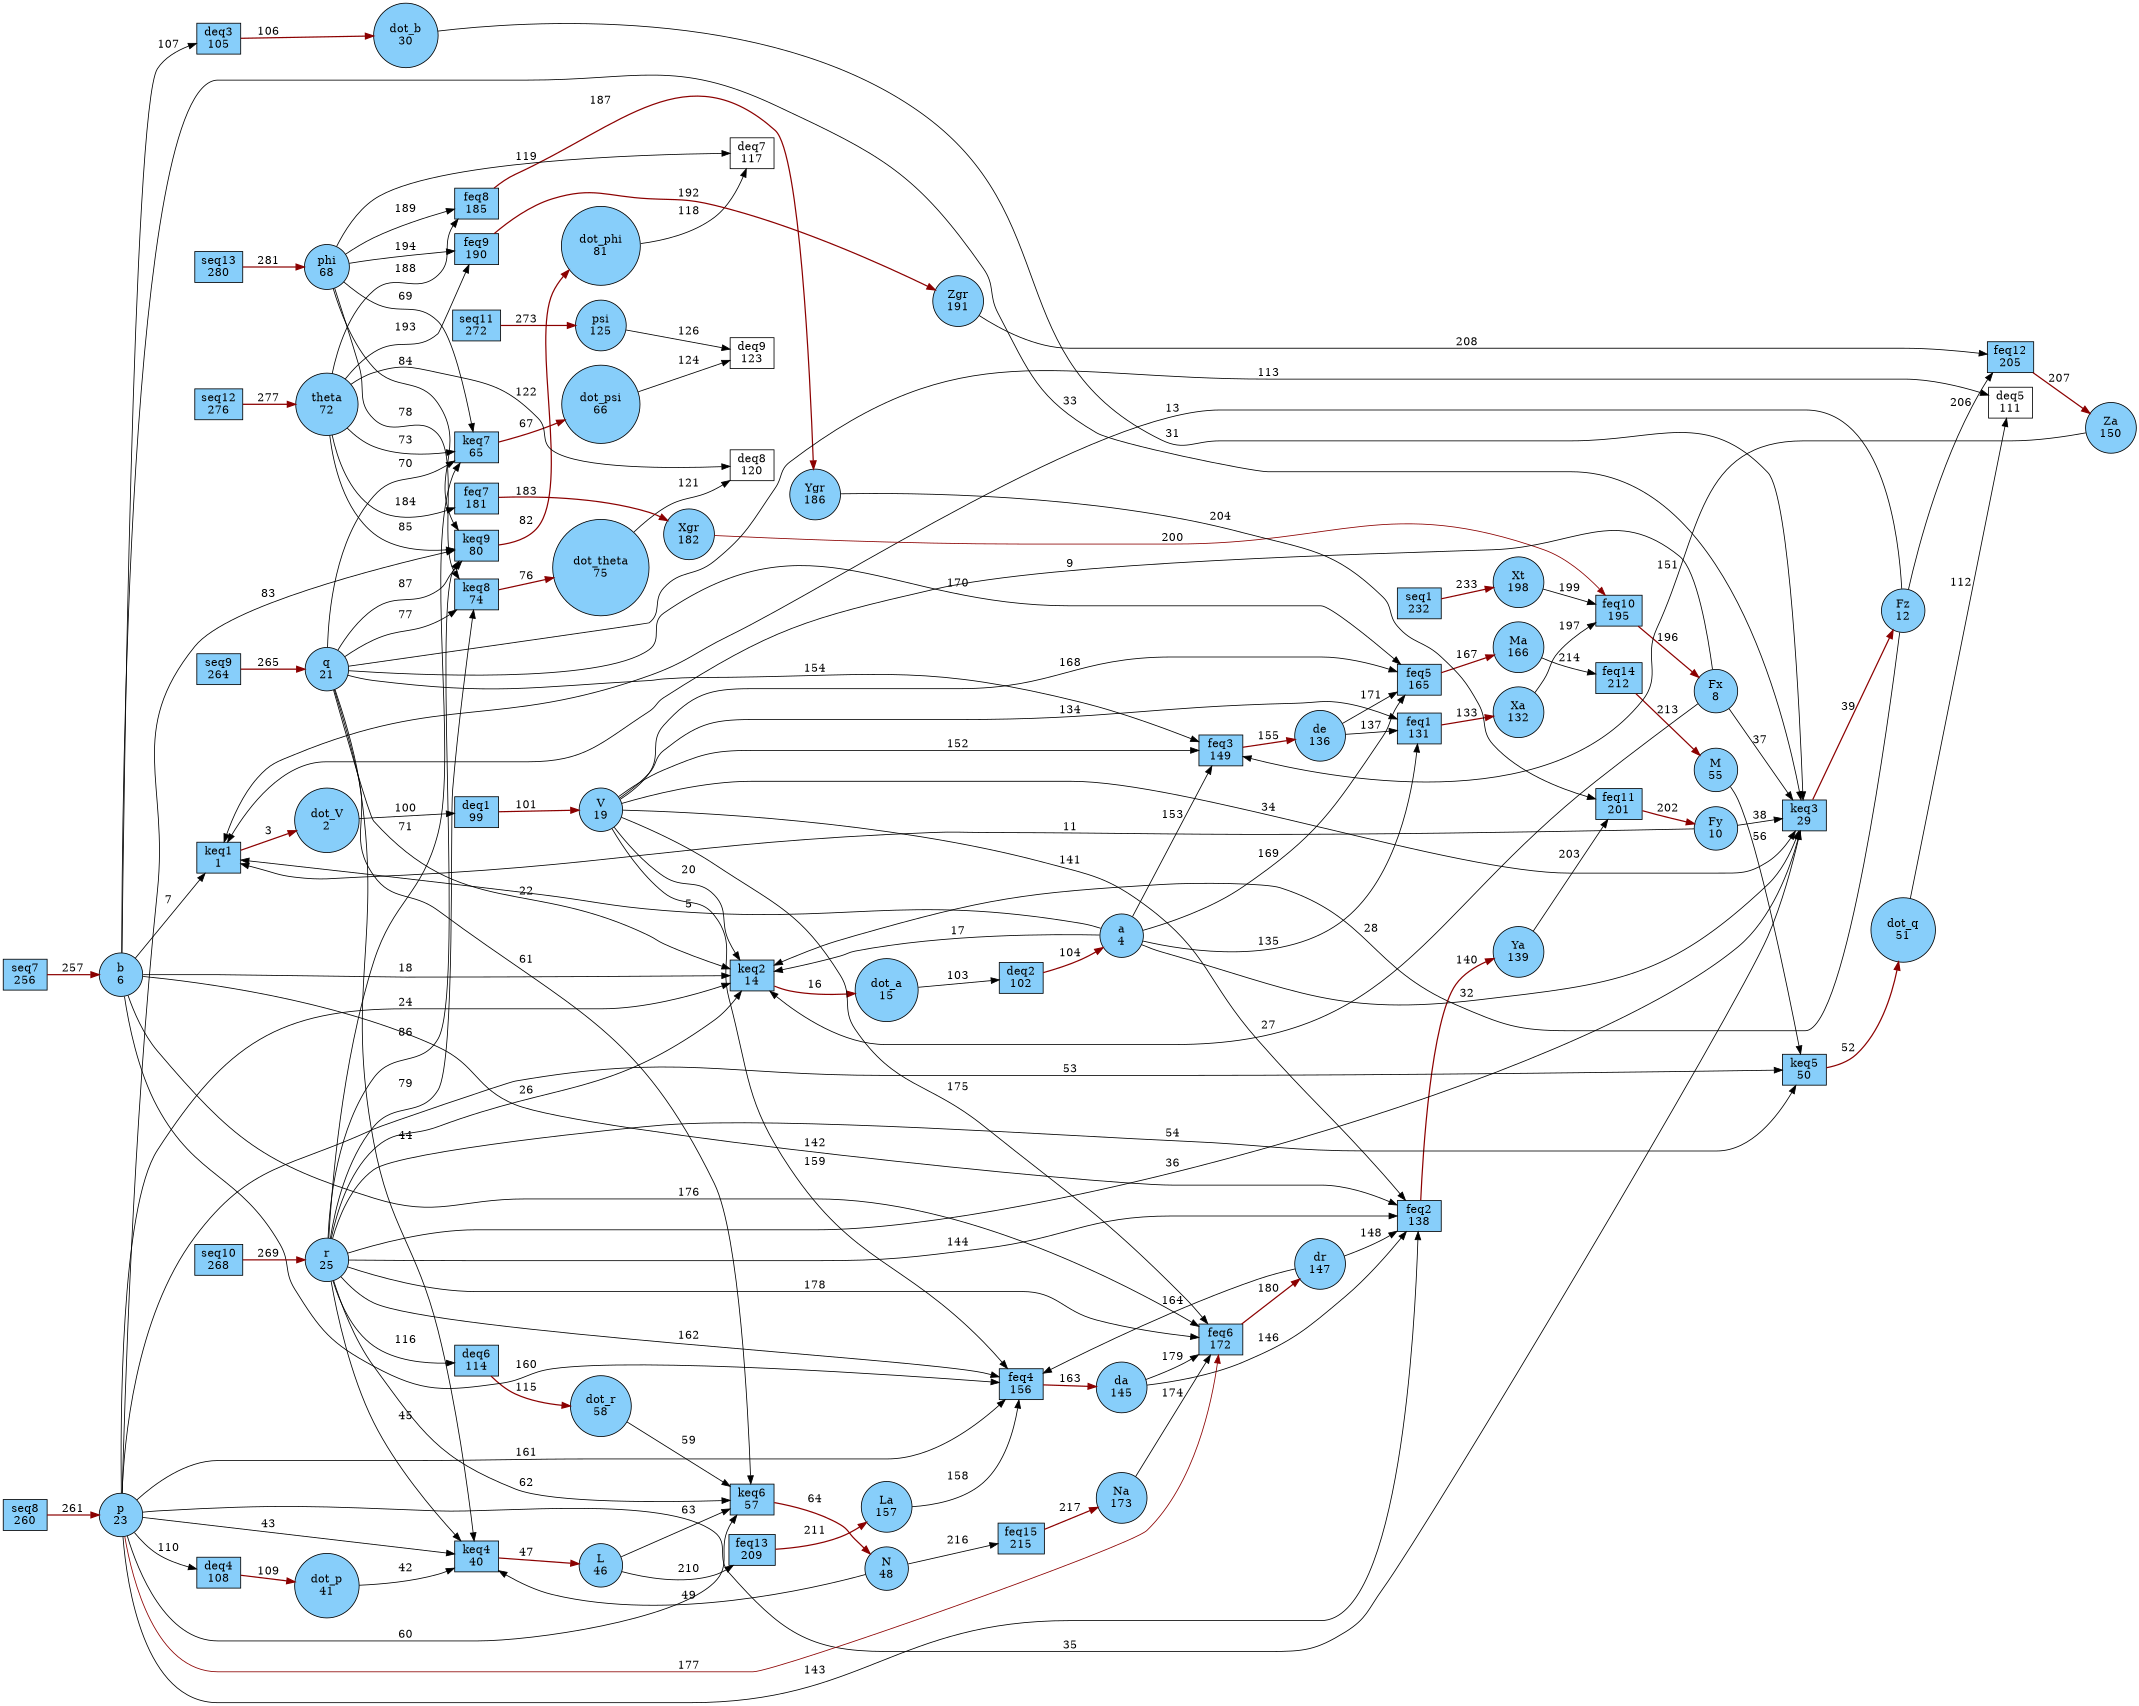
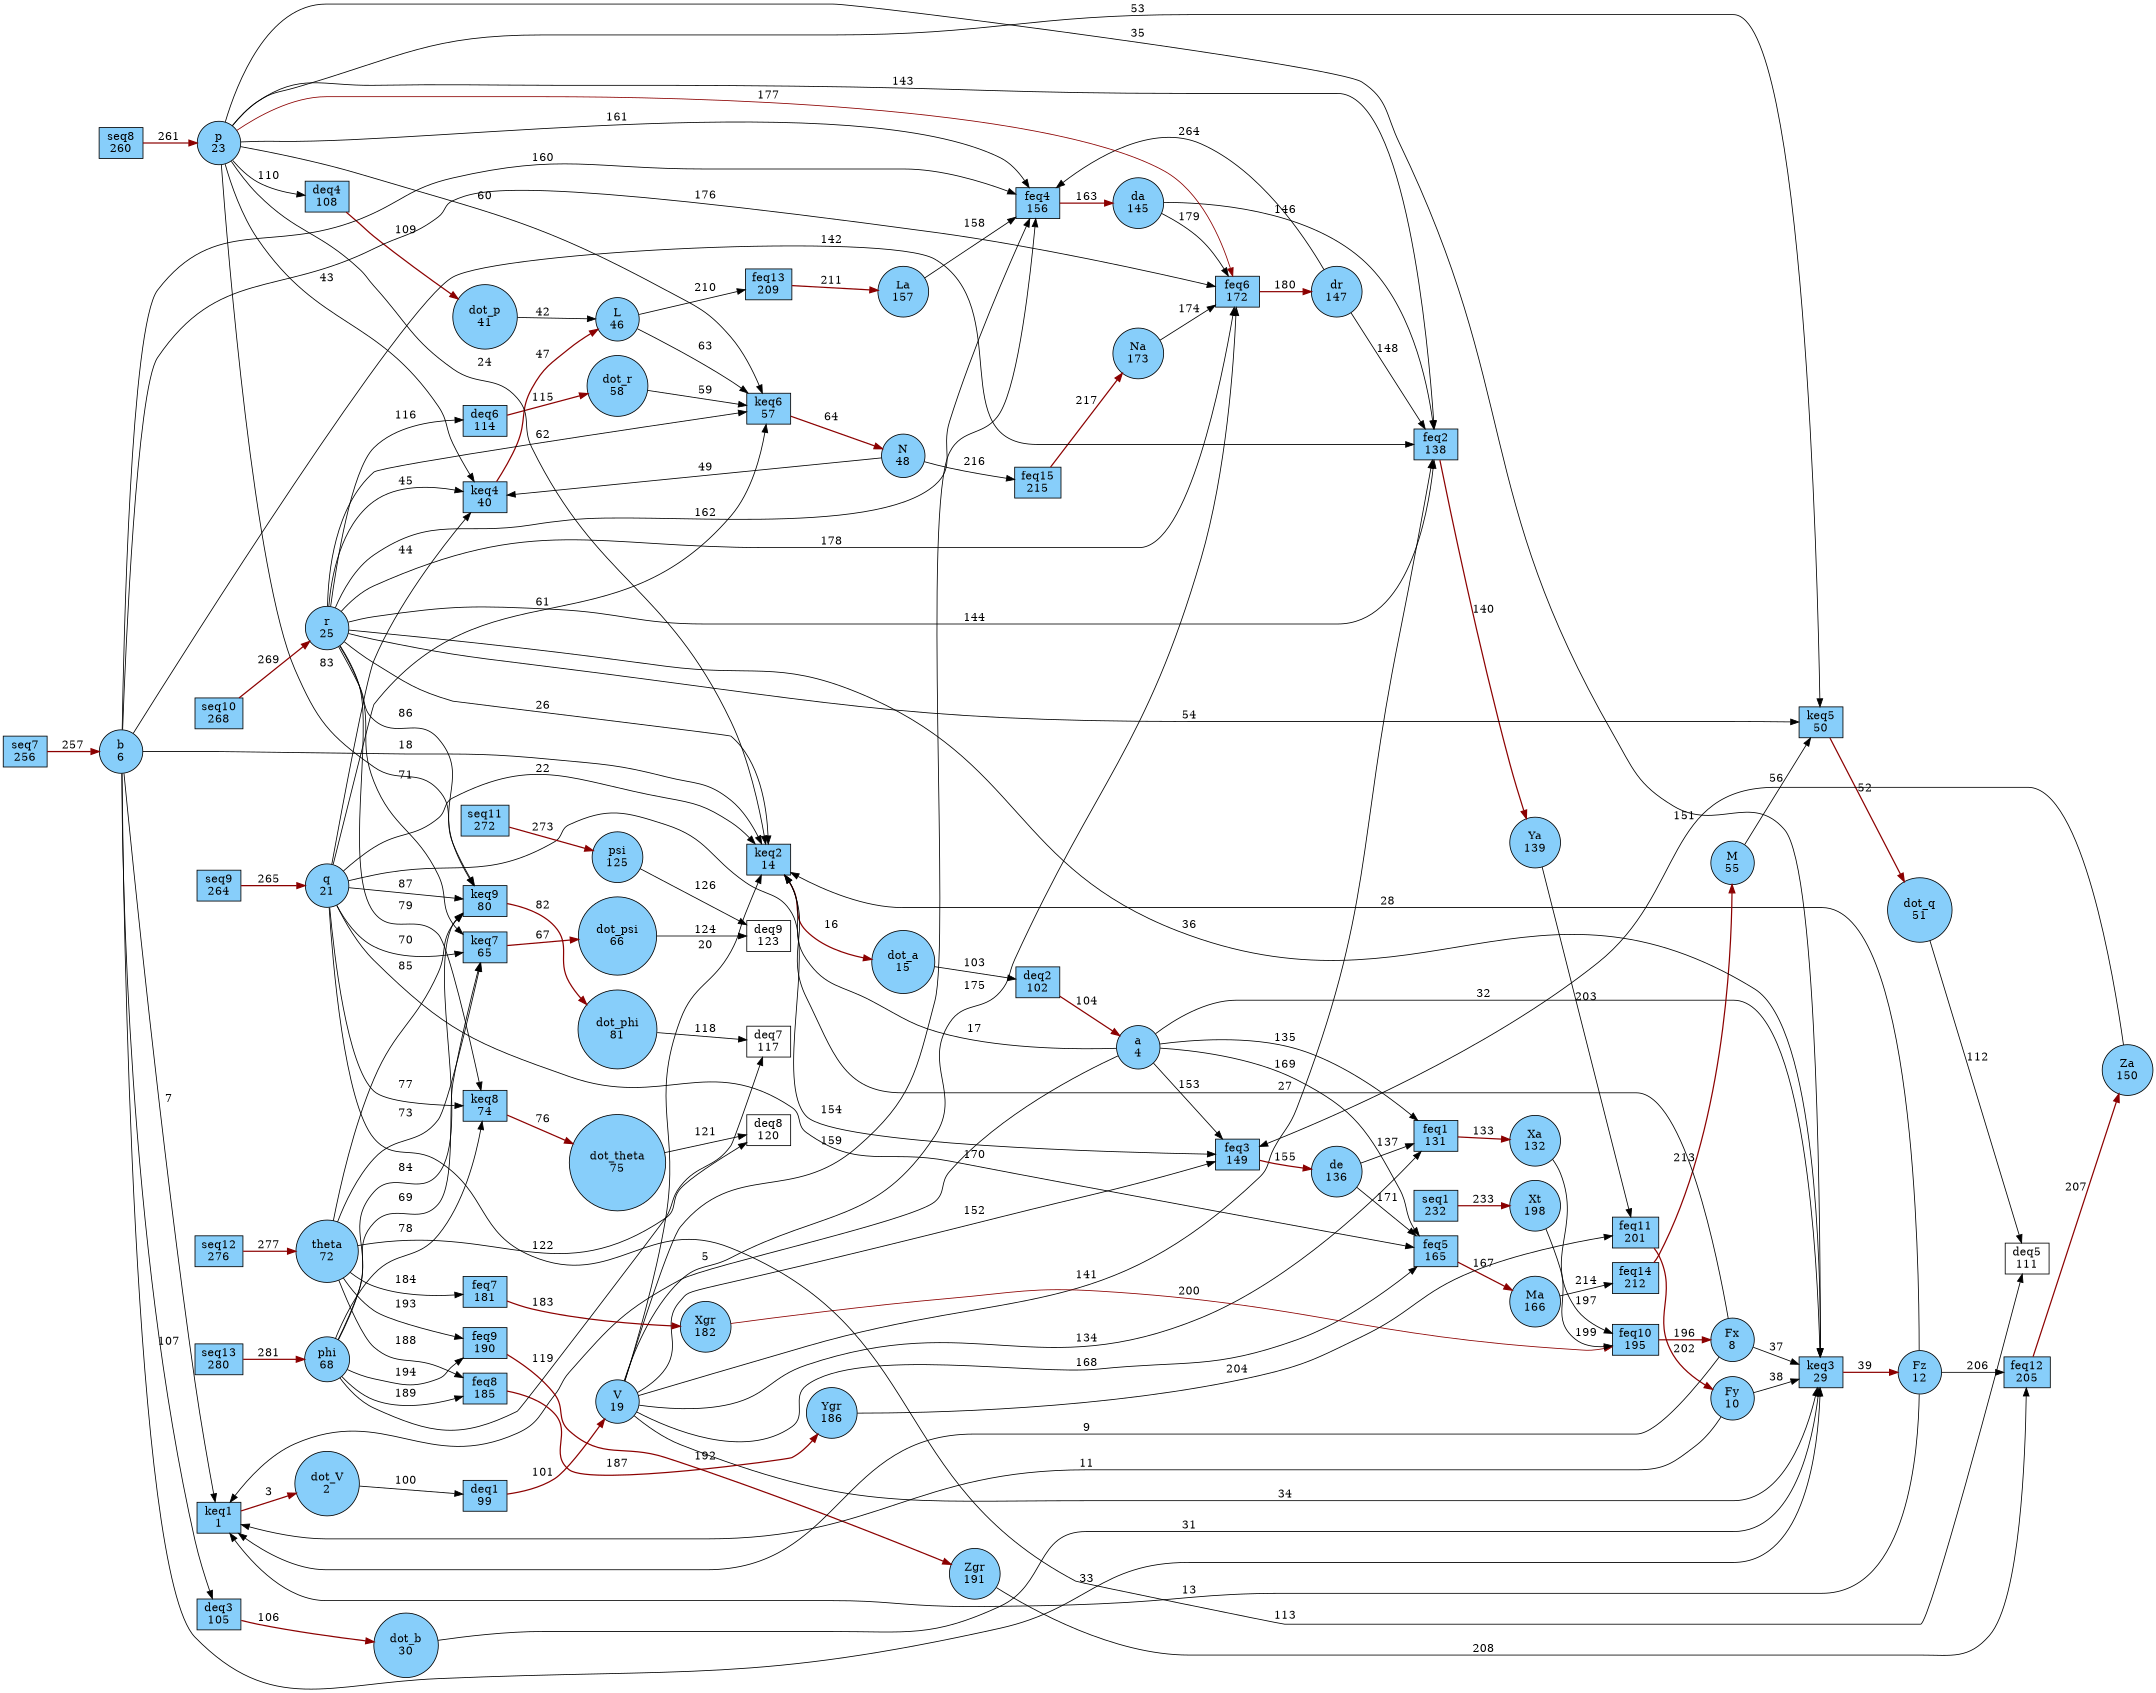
edge "dr 147" -> "feq4 156": label "164" -> "264"
edge "dot_p 41" -> "keq4 40": now "dot_p 41" -> "L 46"
